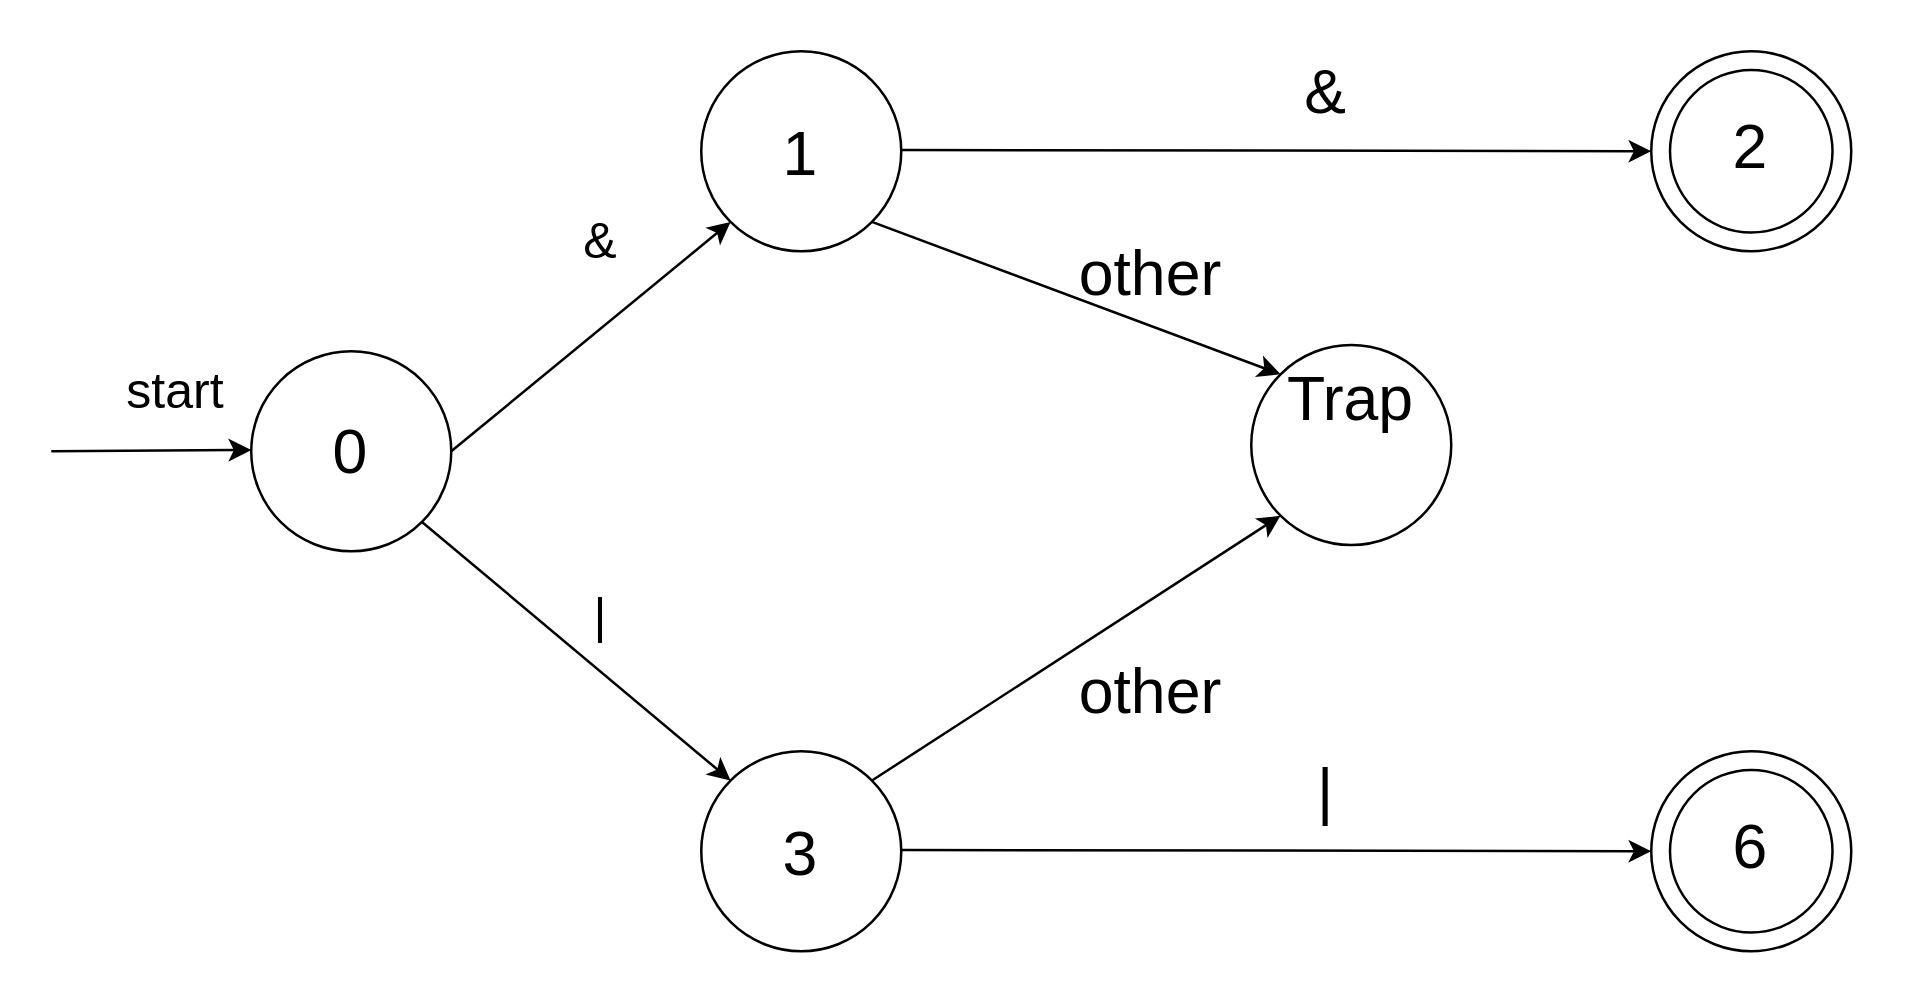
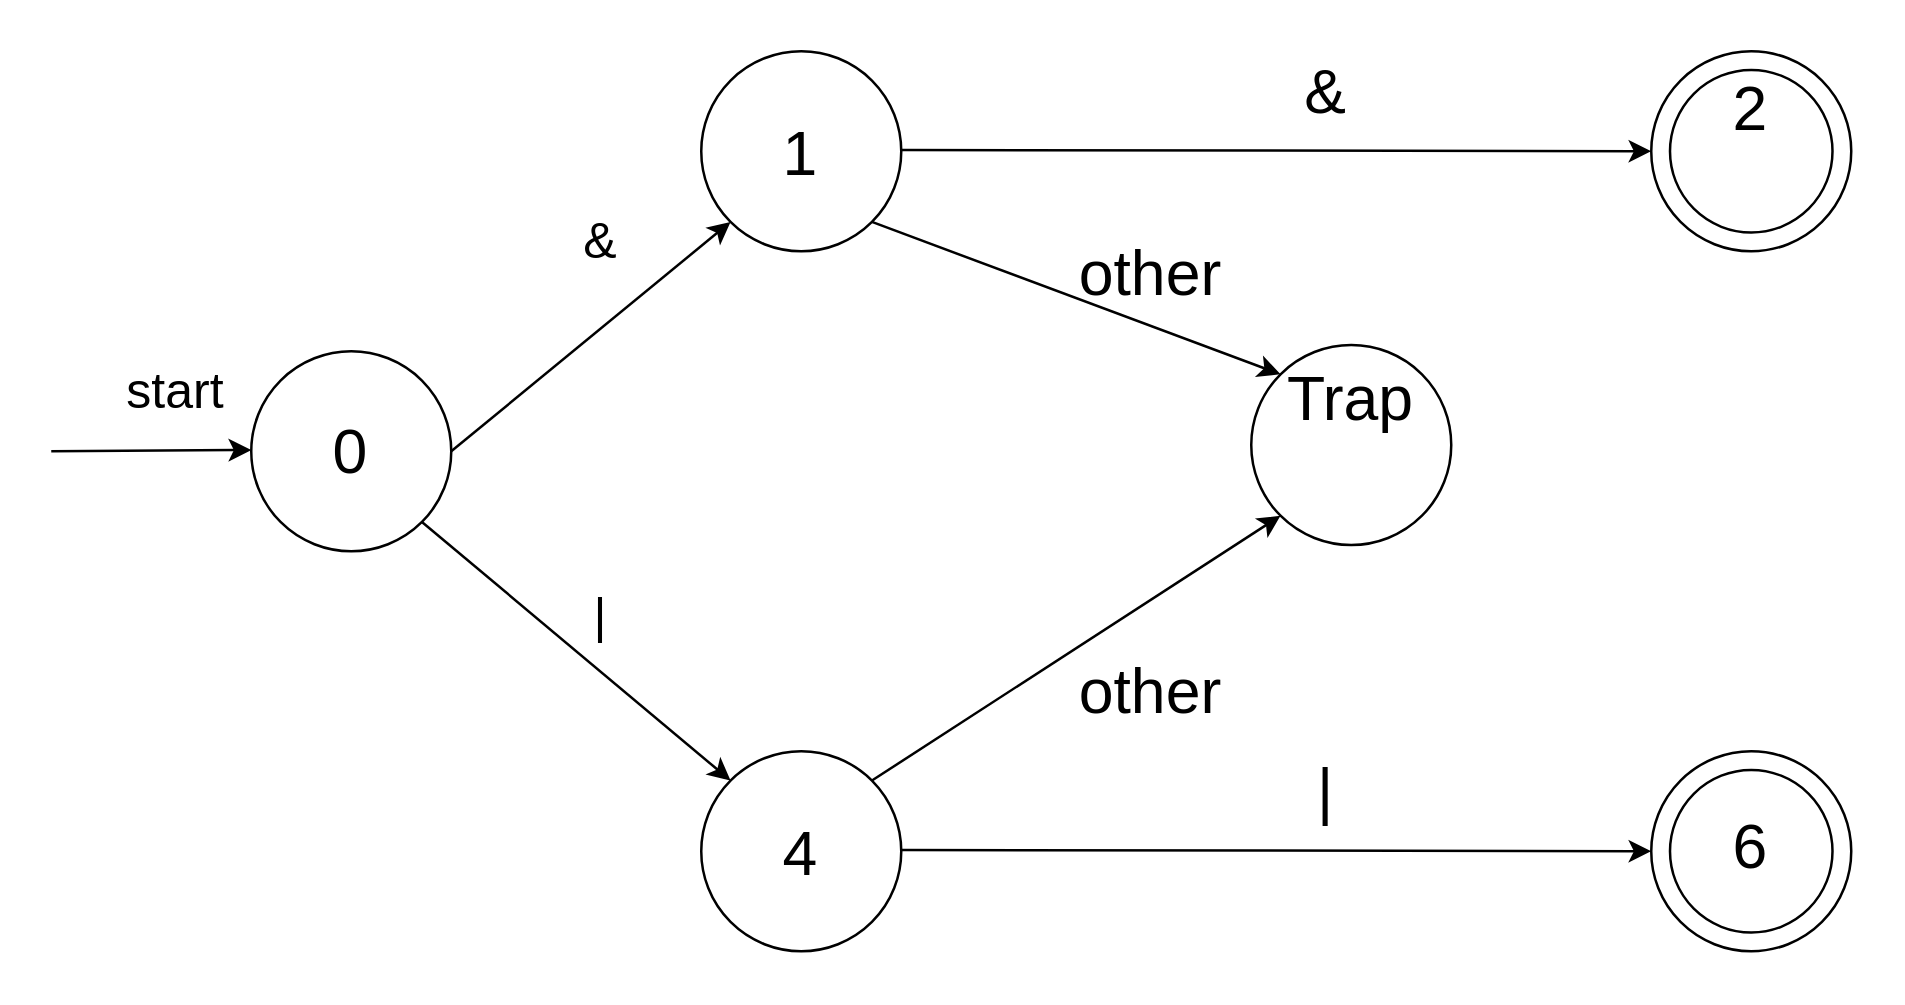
node "2": moved (1751, 151) -> (1751, 114)
node "3": label "3" -> "4"
